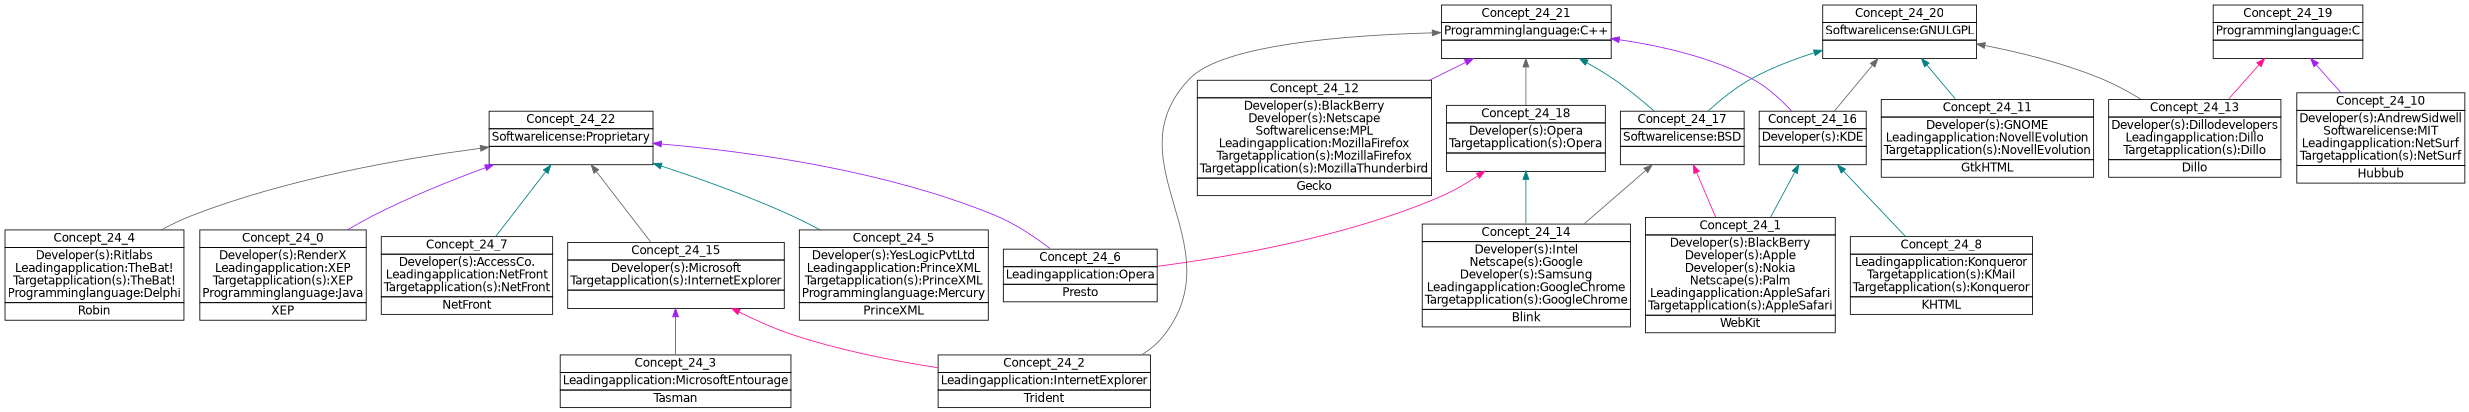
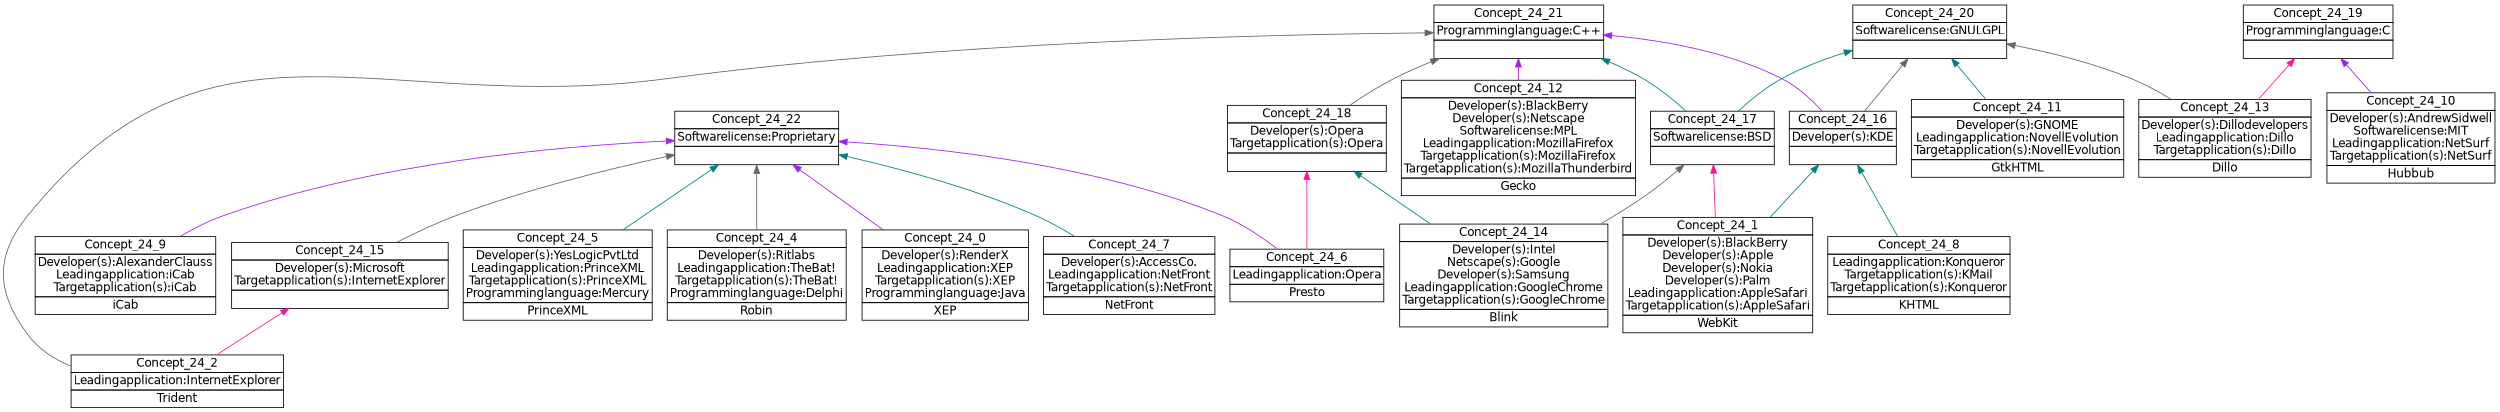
node "Concept_24_9": added
node "Concept_24_1": text "Netscape(s):Palm" -> "Developer(s):Palm"
node "Concept_24_3": removed
